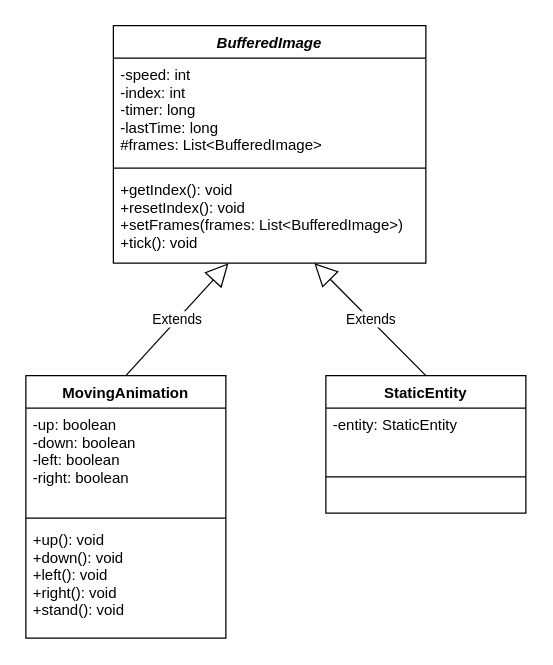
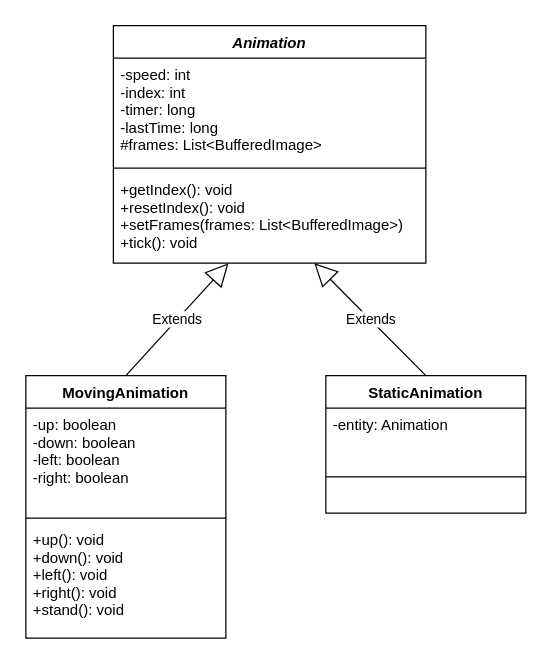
node "BufferedImage": label "BufferedImage" -> "Animation"
node "StaticEntity": label "StaticEntity" -> "StaticAnimation"
node "-entity: StaticEntity": label "-entity: StaticEntity" -> "-entity: Animation"
